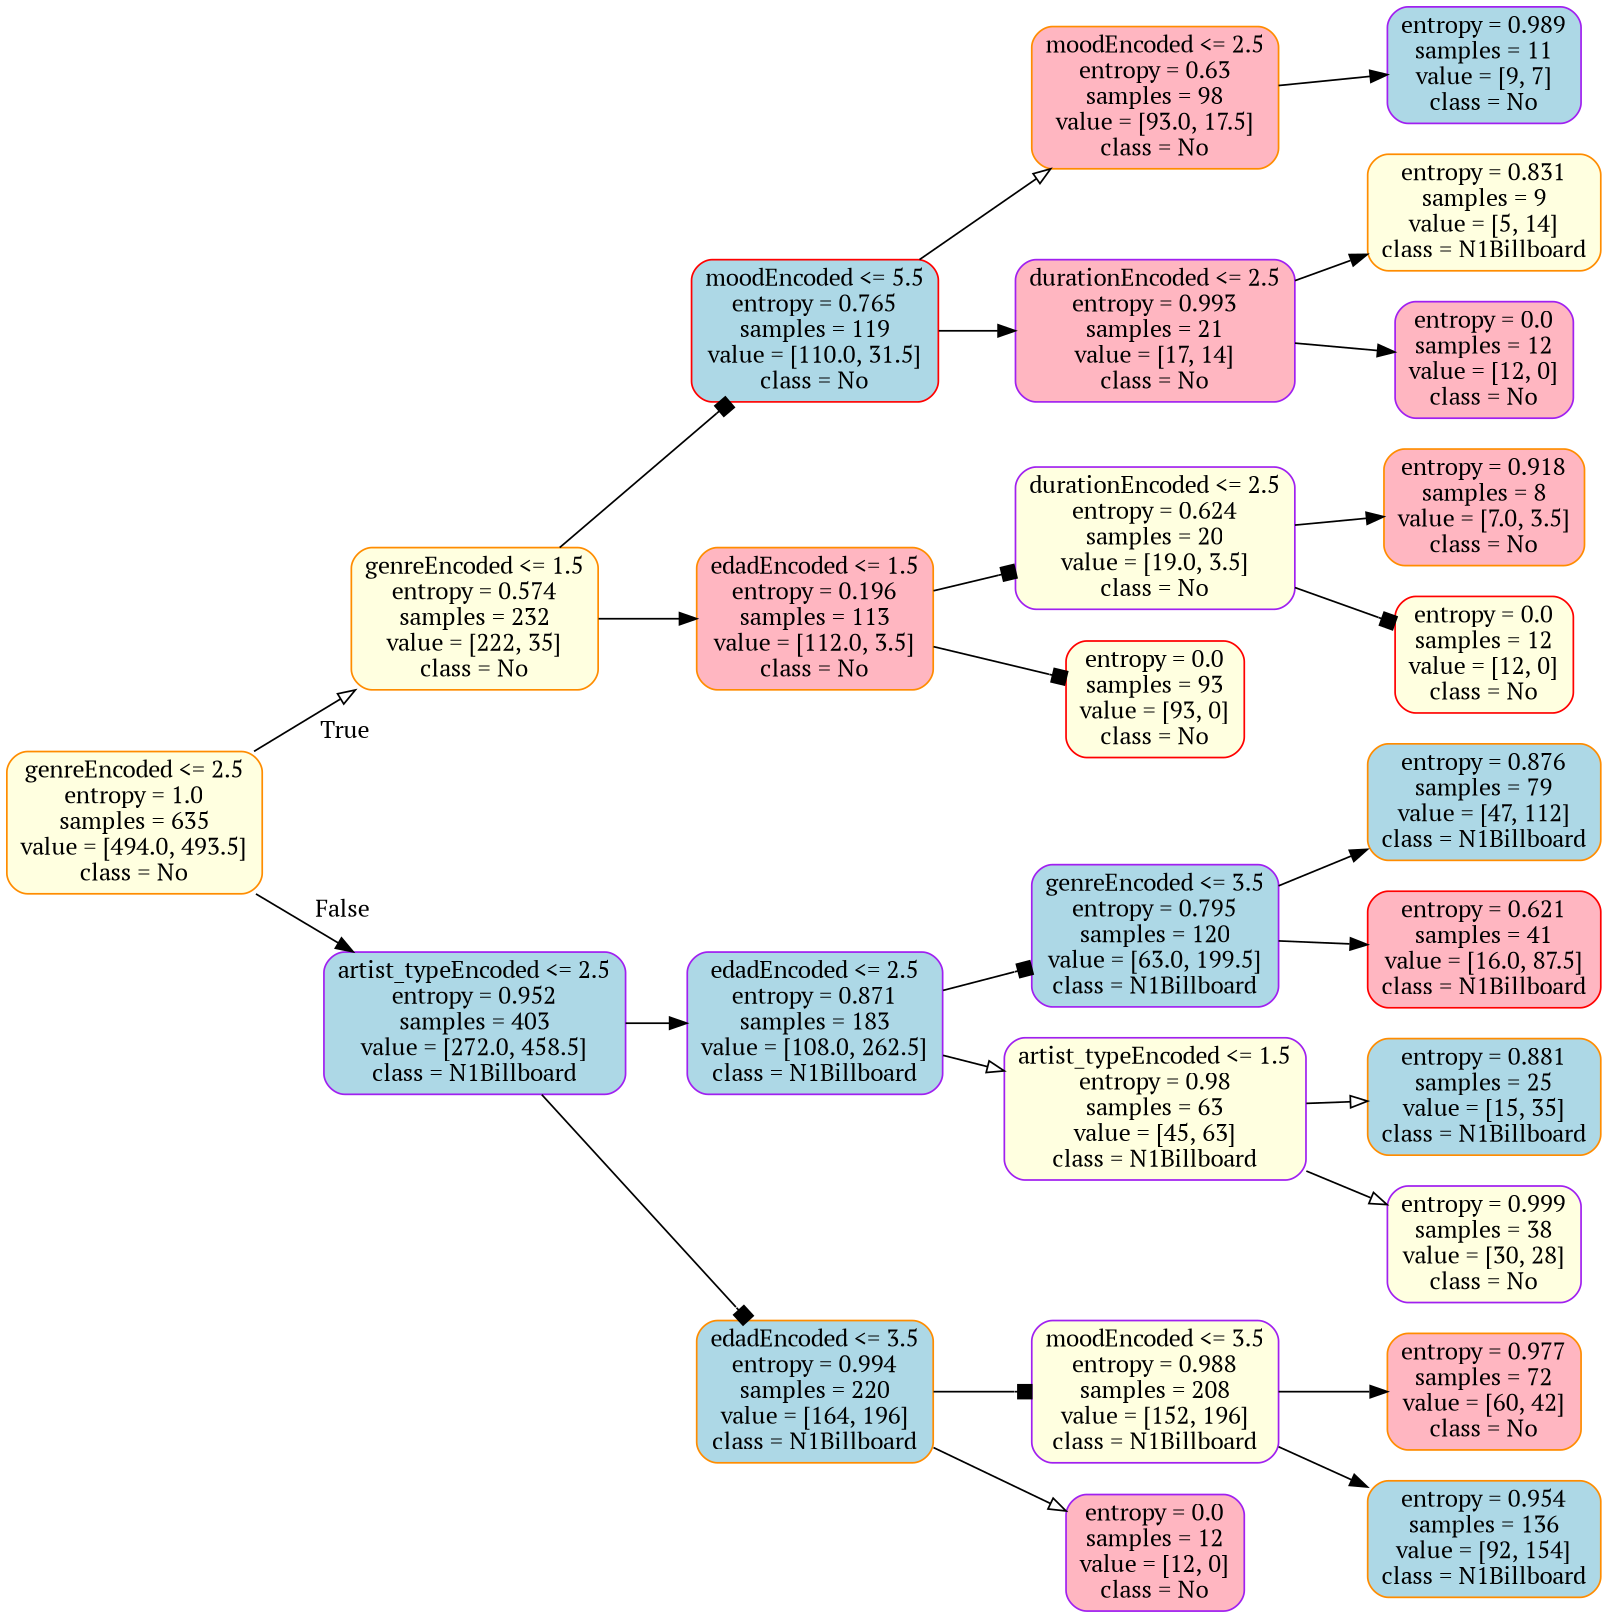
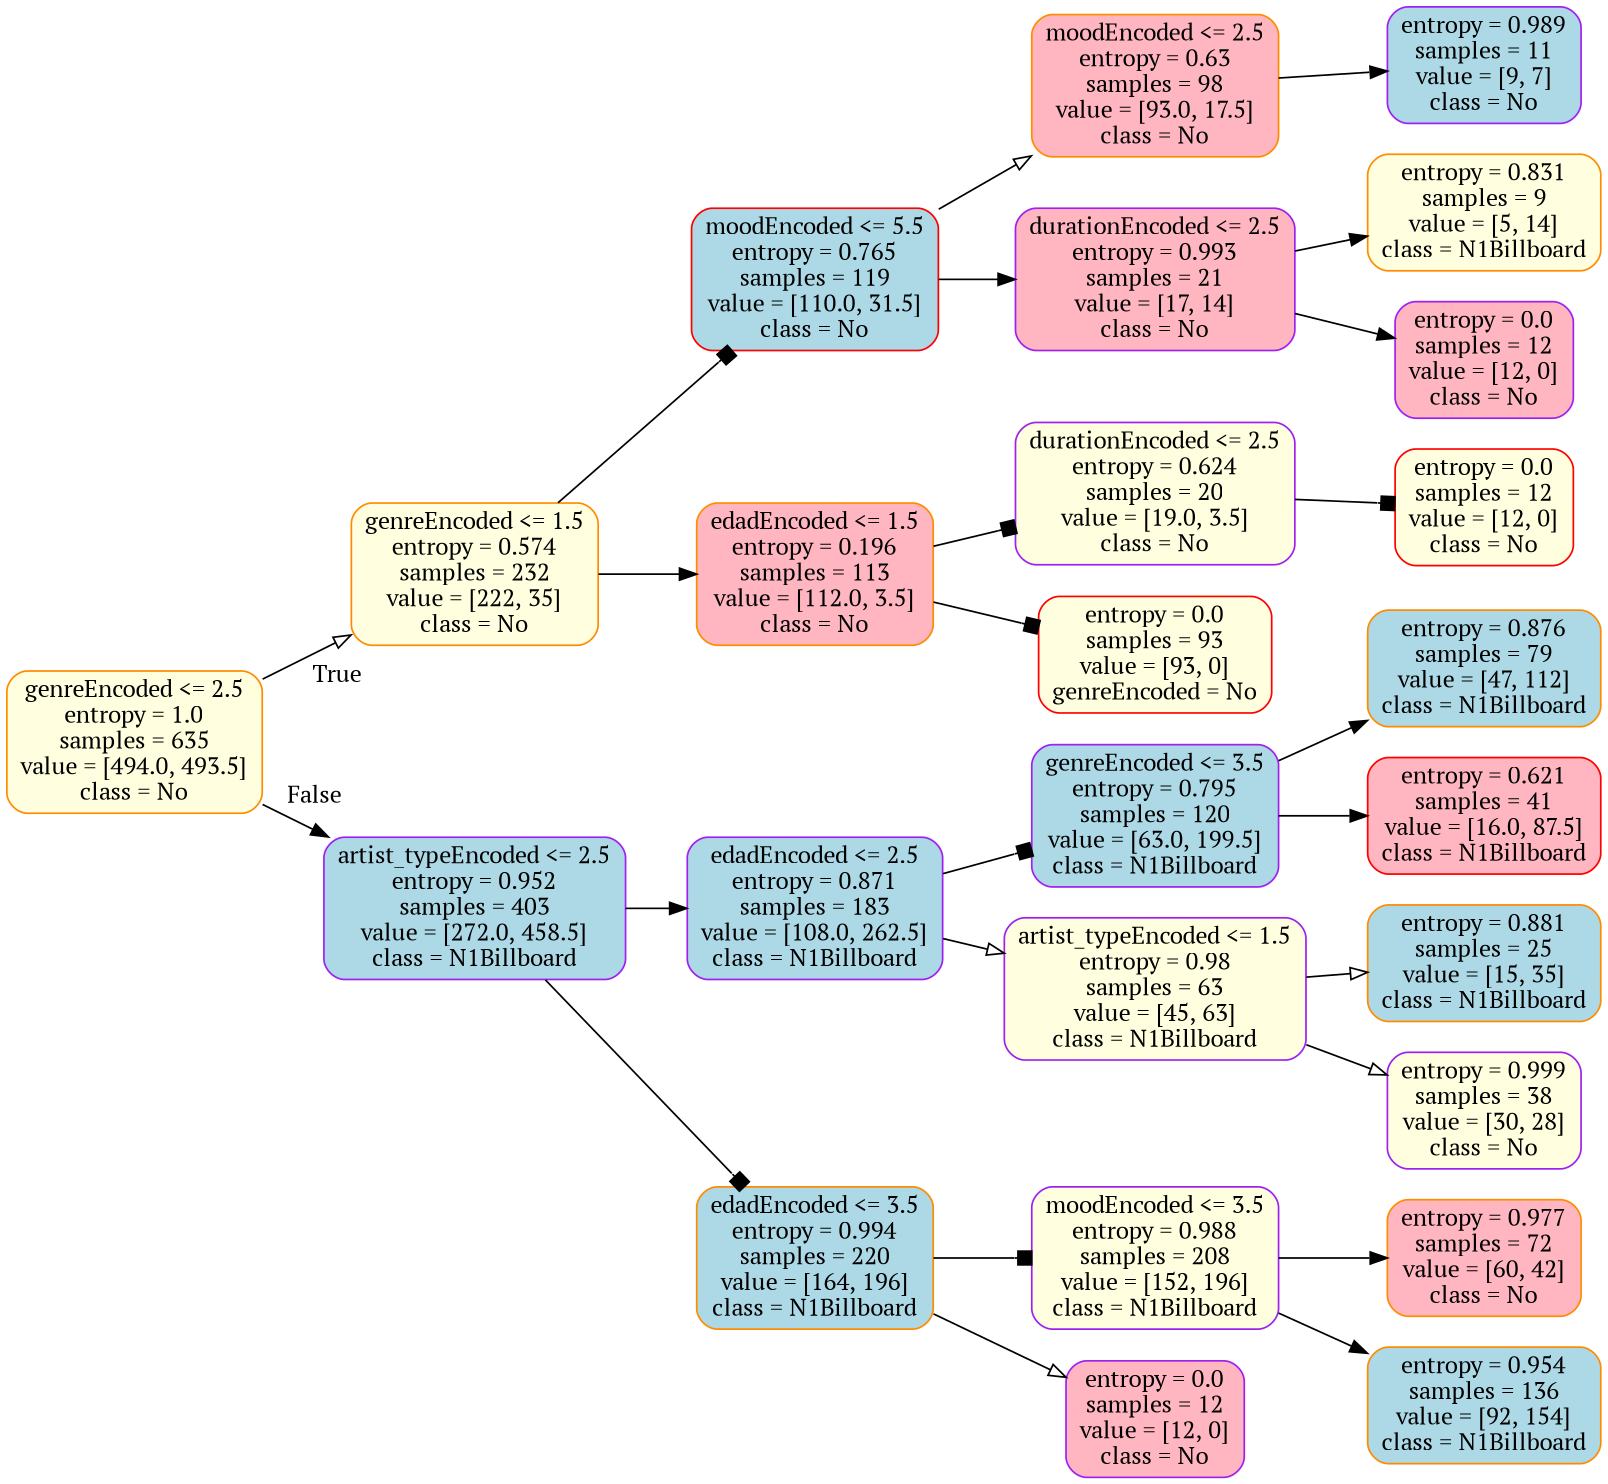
node "entropy = 0.918 samples = 8 value = [7.0, 3.5] class = No": removed
node "entropy = 0.0 samples = 93 value = [93, 0] class = No": label "entropy = 0.0 samples = 93 value = [93, 0] class = No" -> "entropy = 0.0 samples = 93 value = [93, 0] genreEncoded = No"
